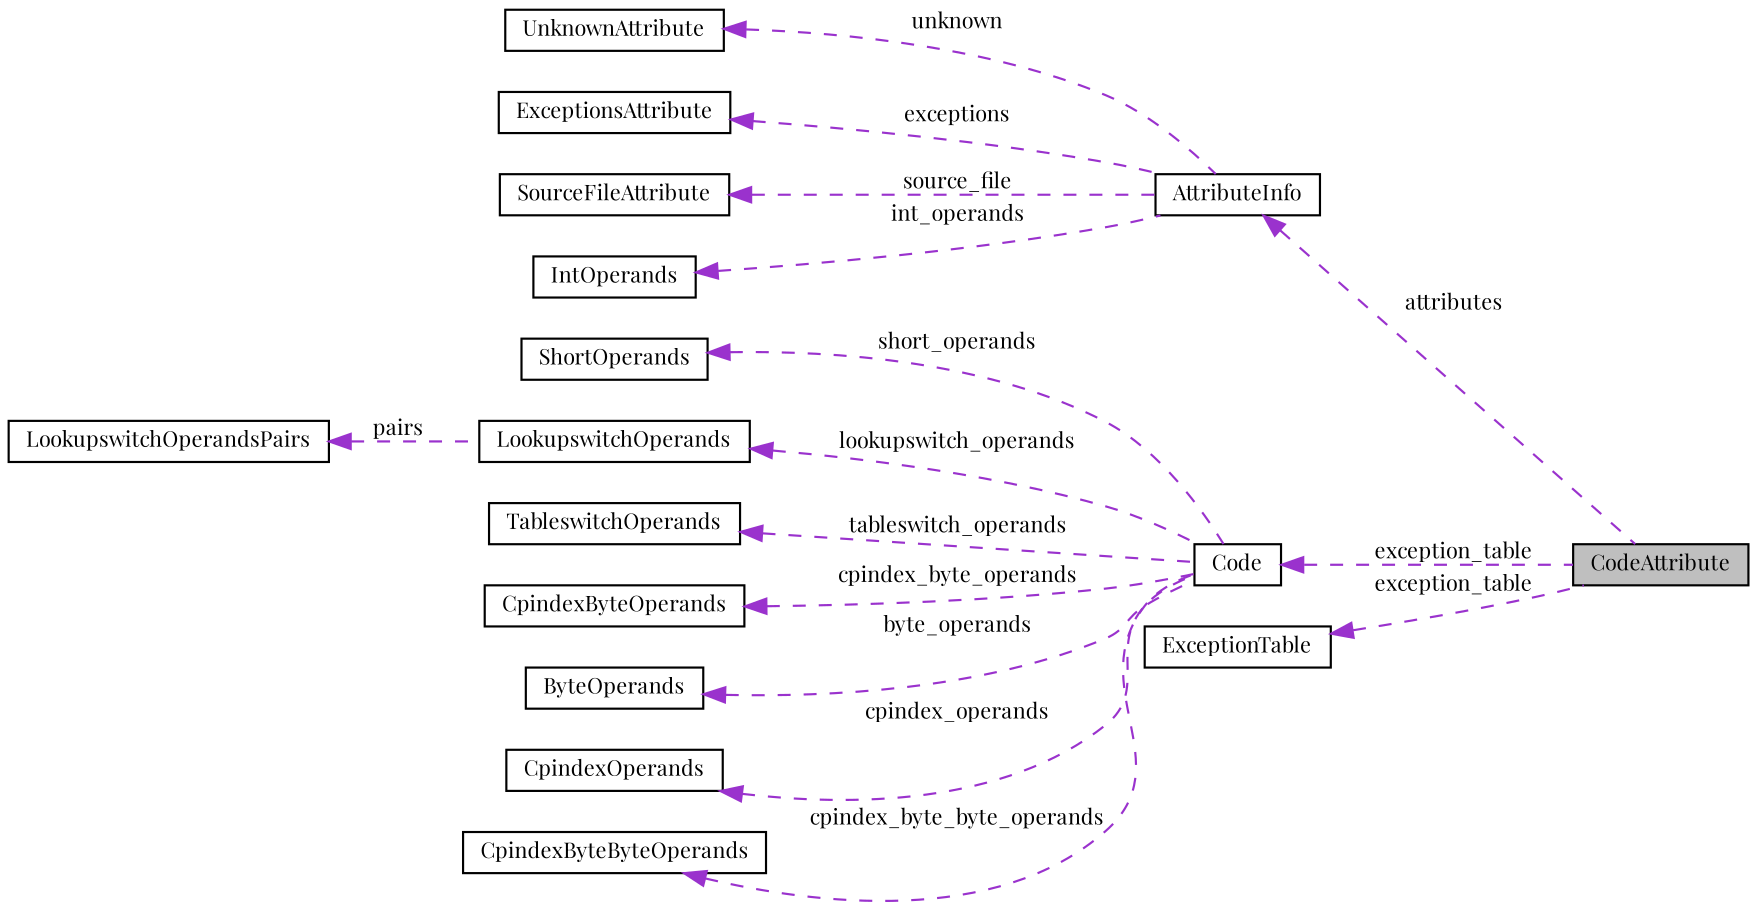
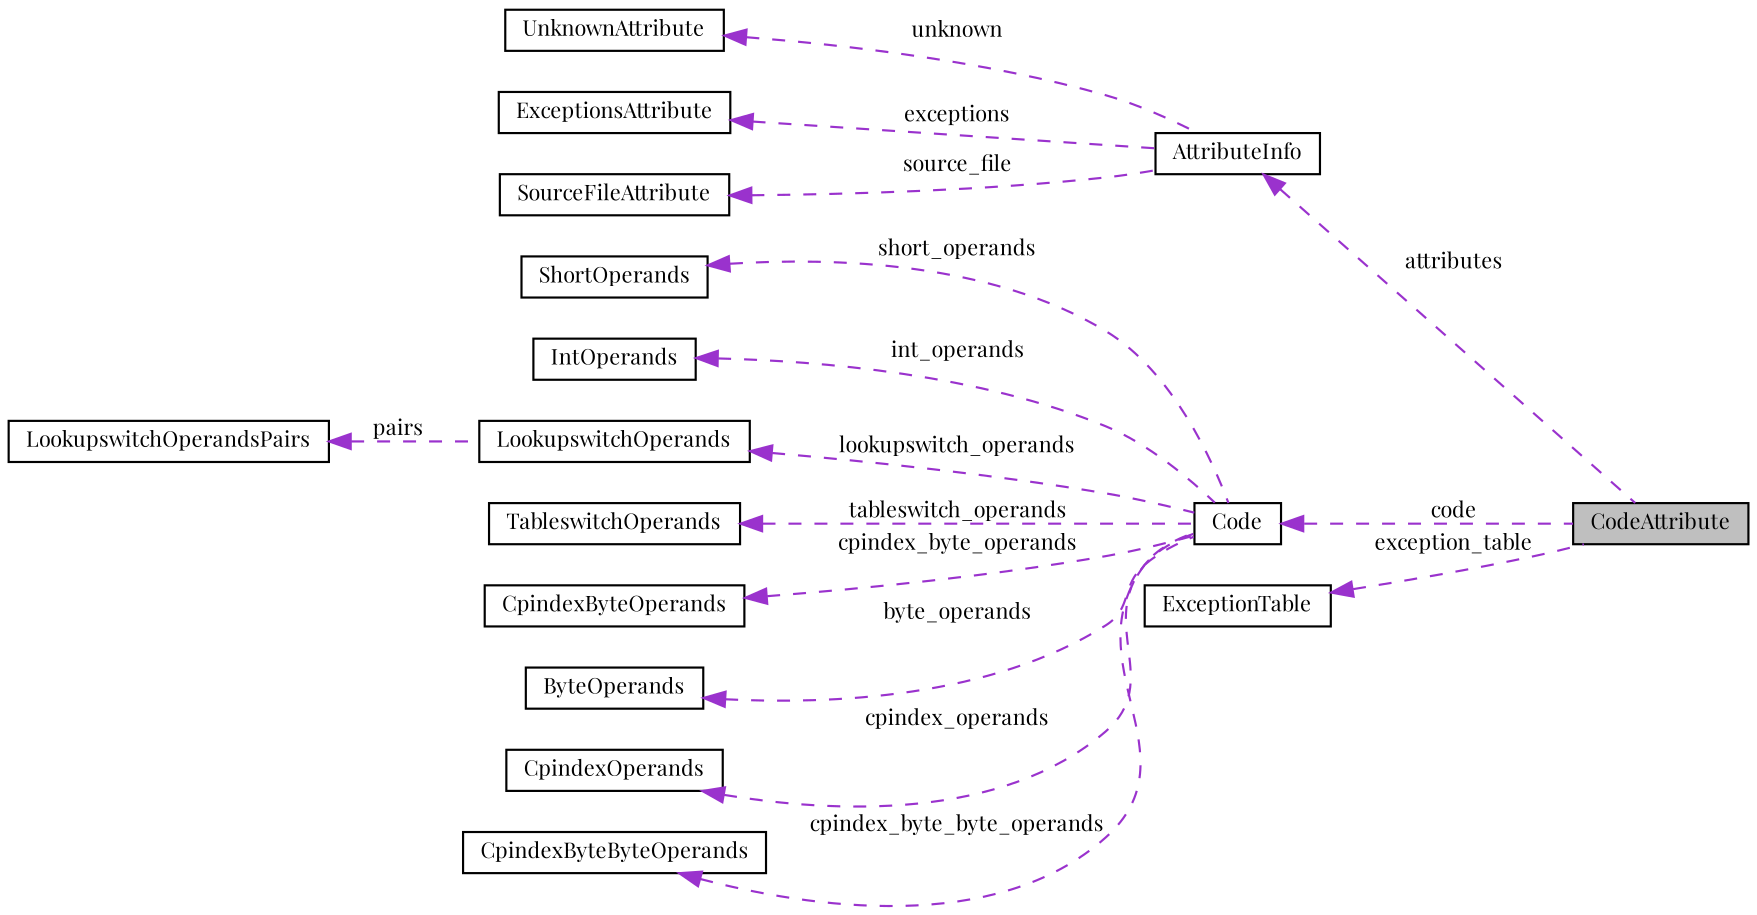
edge "AttributeInfo" -> "IntOperands": now "Code" -> "IntOperands"
edge "CodeAttribute" -> "Code": label " exception_table" -> " code"
